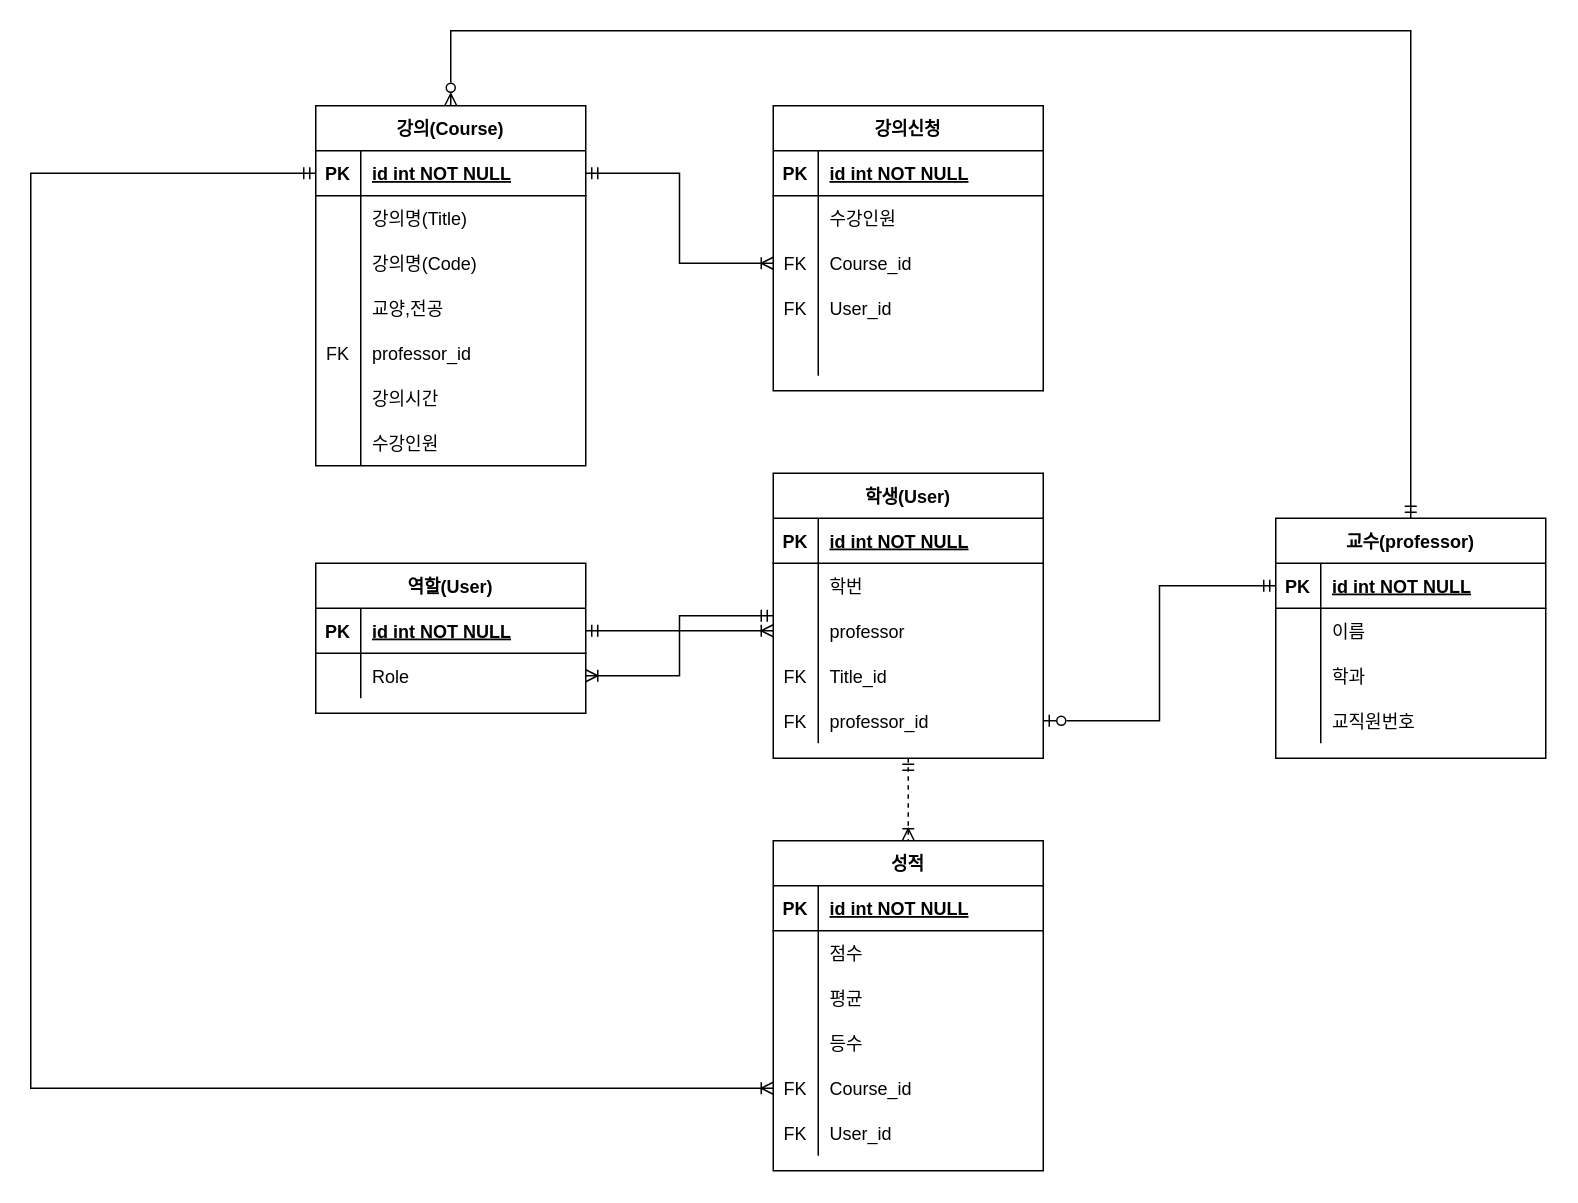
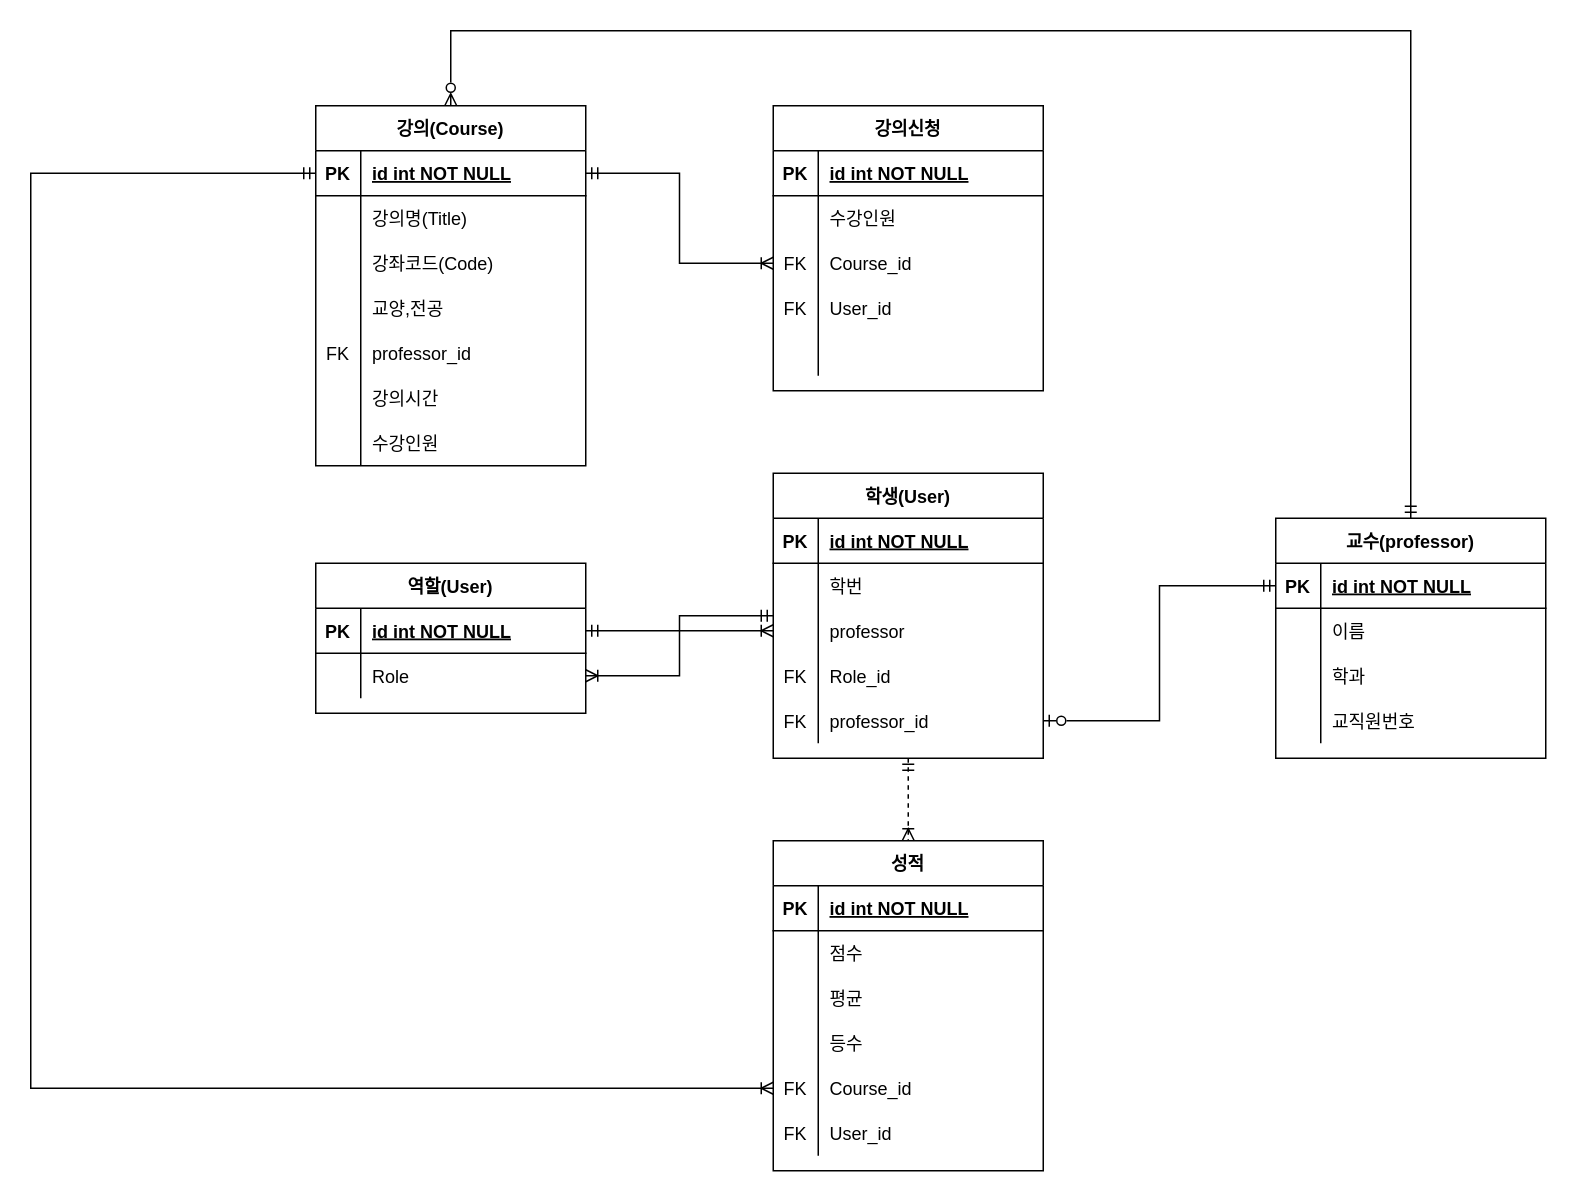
node "강의명(Code)": label "강의명(Code)" -> "강좌코드(Code)"
node "Title_id": label "Title_id" -> "Role_id"
